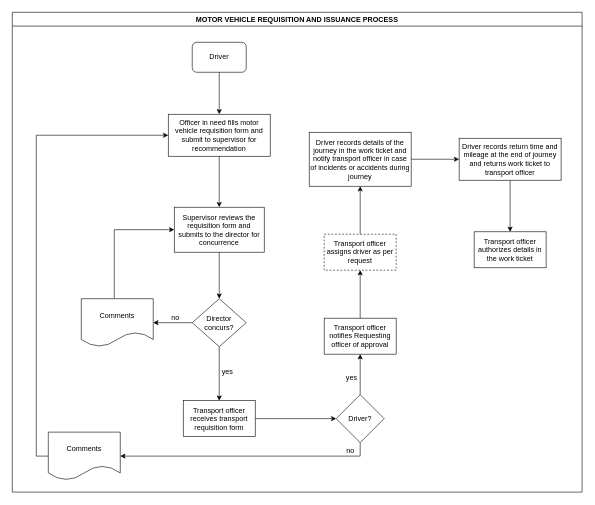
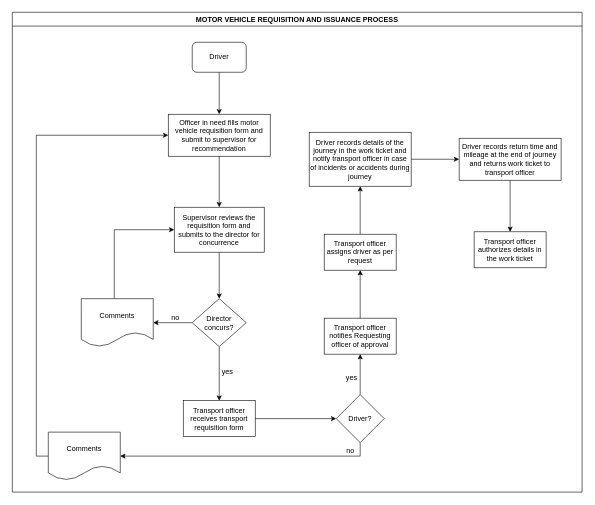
node "Transport officer assigns driver as per request": style dashed -> solid
